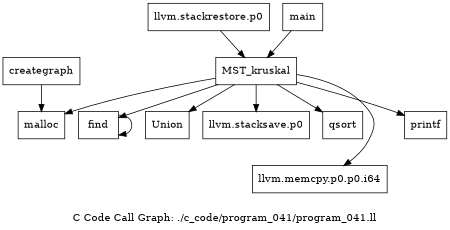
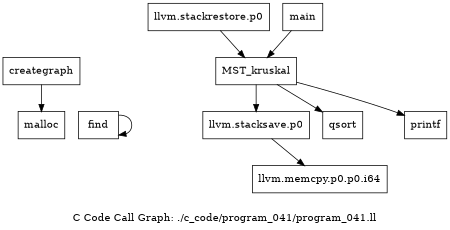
edge "MST_kruskal" -> "malloc": removed
edge "MST_kruskal" -> "find": removed
edge "MST_kruskal" -> "llvm.memcpy.p0.p0.i64": now "llvm.stacksave.p0" -> "llvm.memcpy.p0.p0.i64"
node "Union": removed
